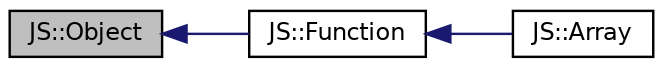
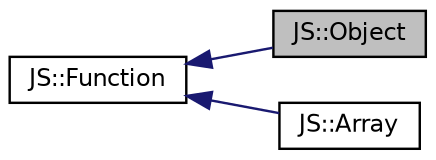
edge "JS::Function" -> "JS::Object": reversed
